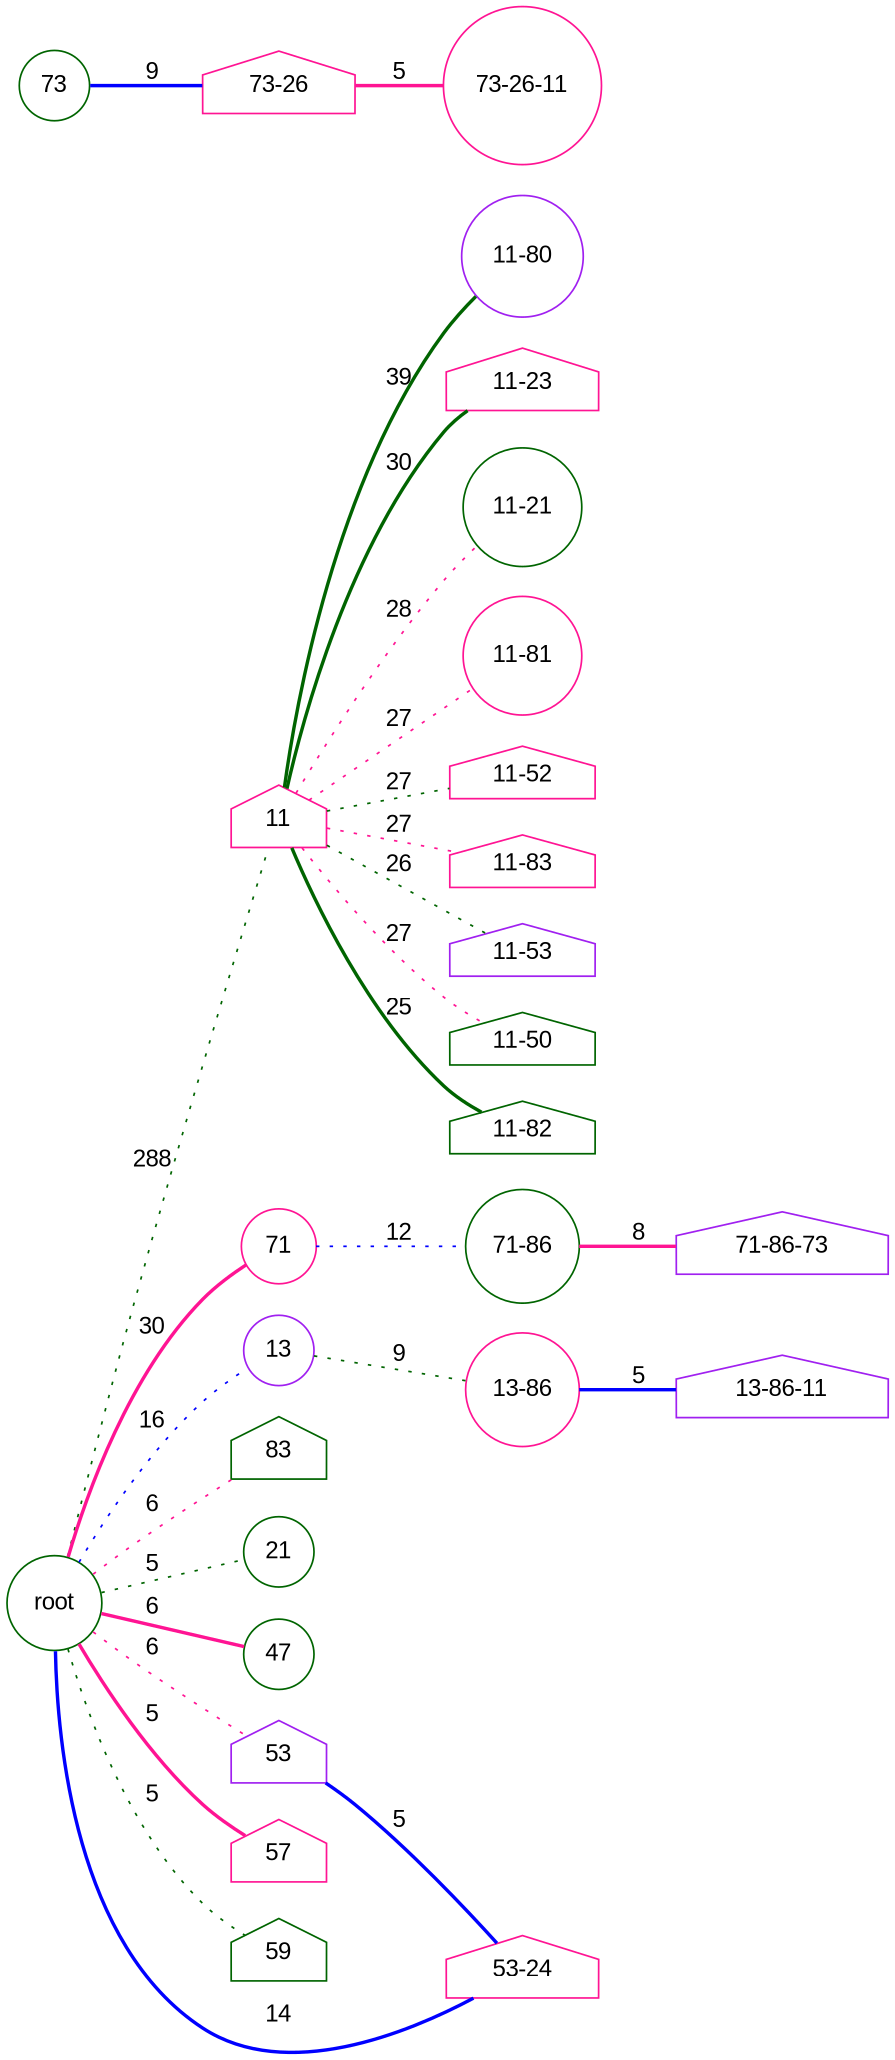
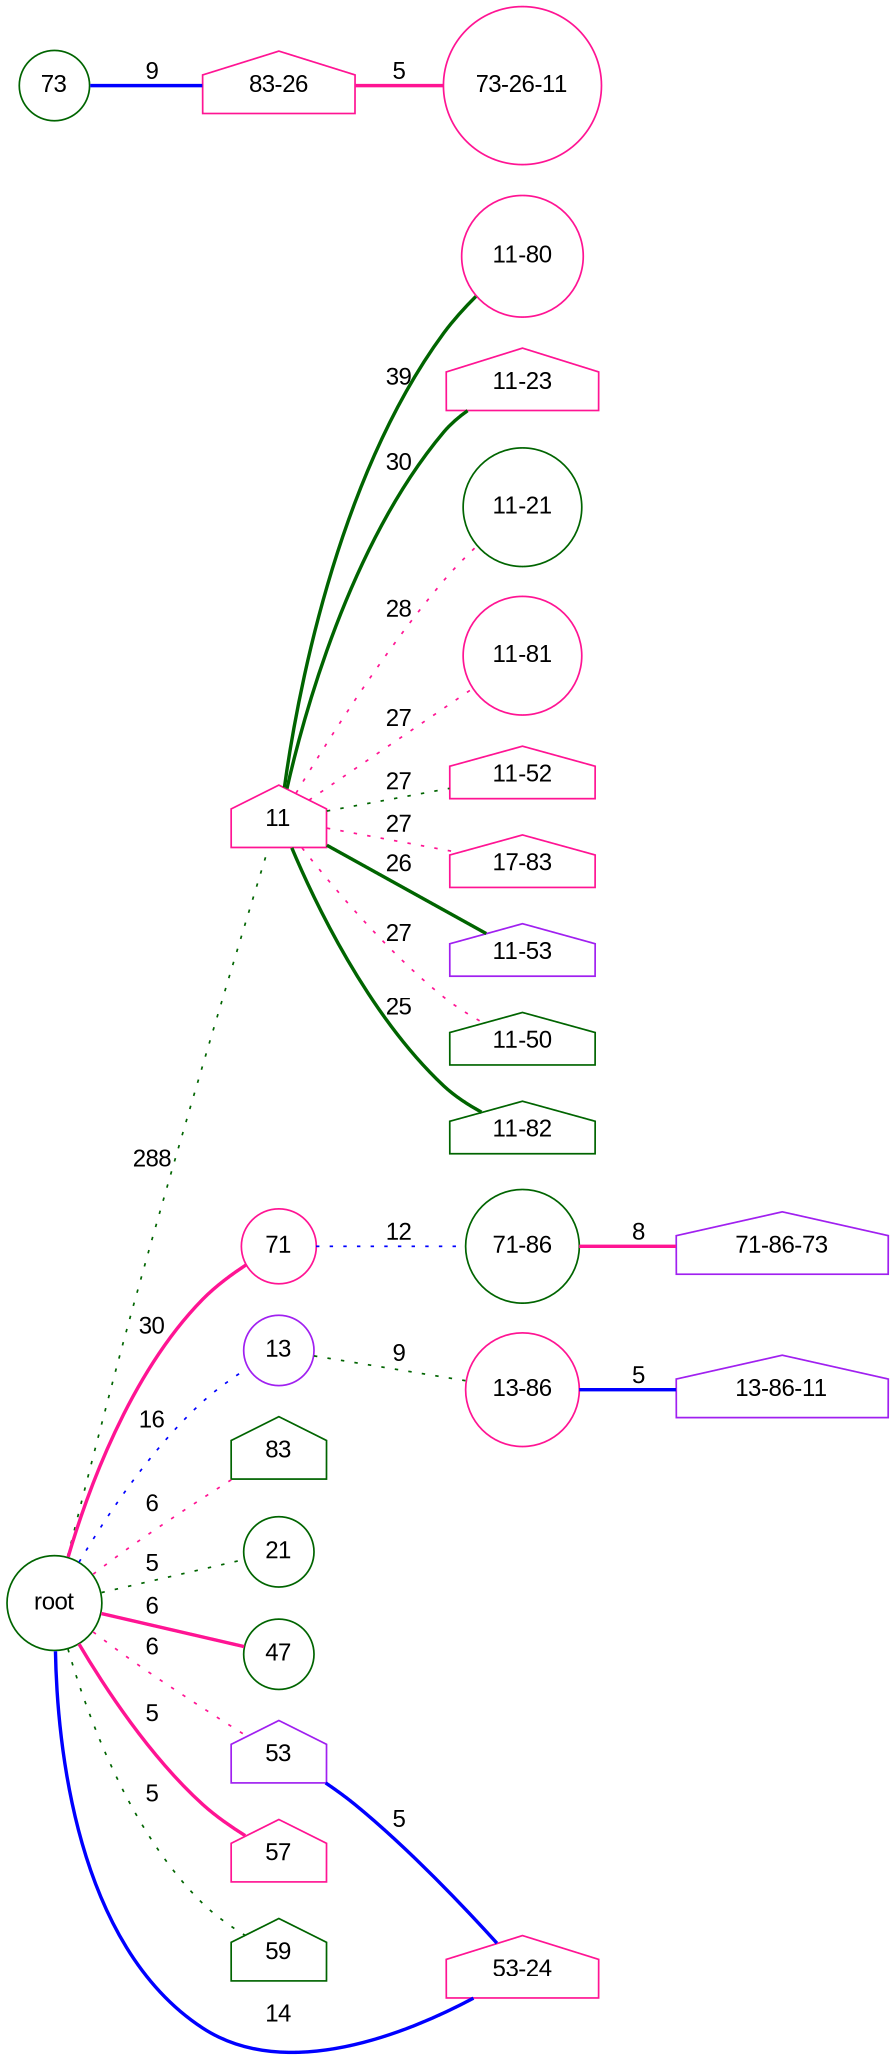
node "73-26": label "73-26" -> "83-26"
node "11-80": color purple -> deeppink
node "11-83": label "11-83" -> "17-83"
edge "11" -- "11-53": style dotted -> bold
